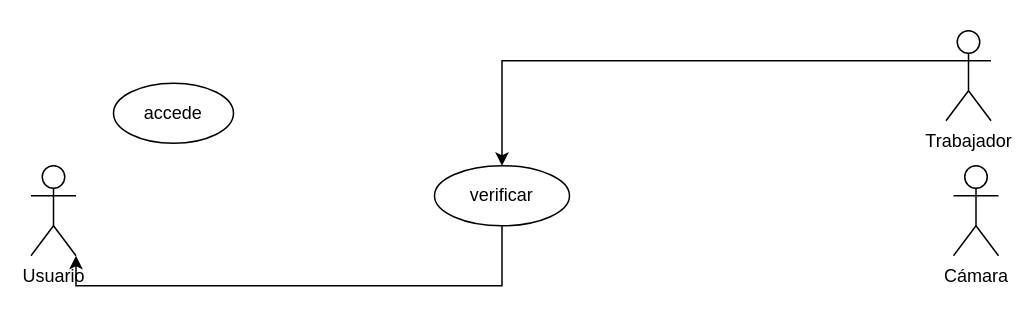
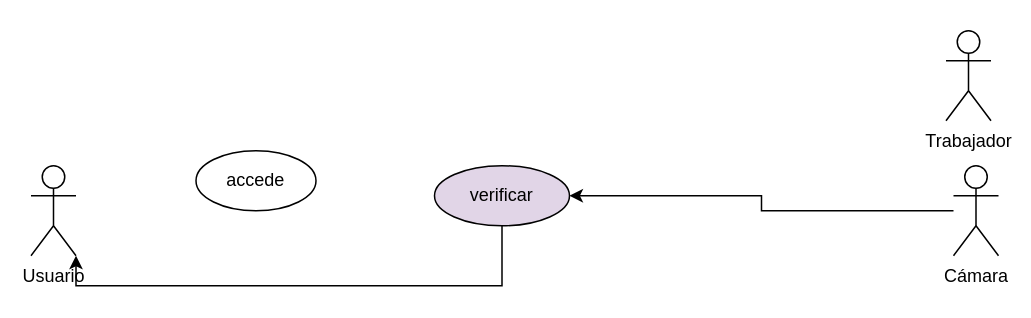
edge "Trabajador" -> "verificar": removed
node "accede": moved (173, 113) -> (256, 181)
node "verificar": fillcolor #ffffff -> #e1d5e7
edge "Cámara" -> "verificar": added
